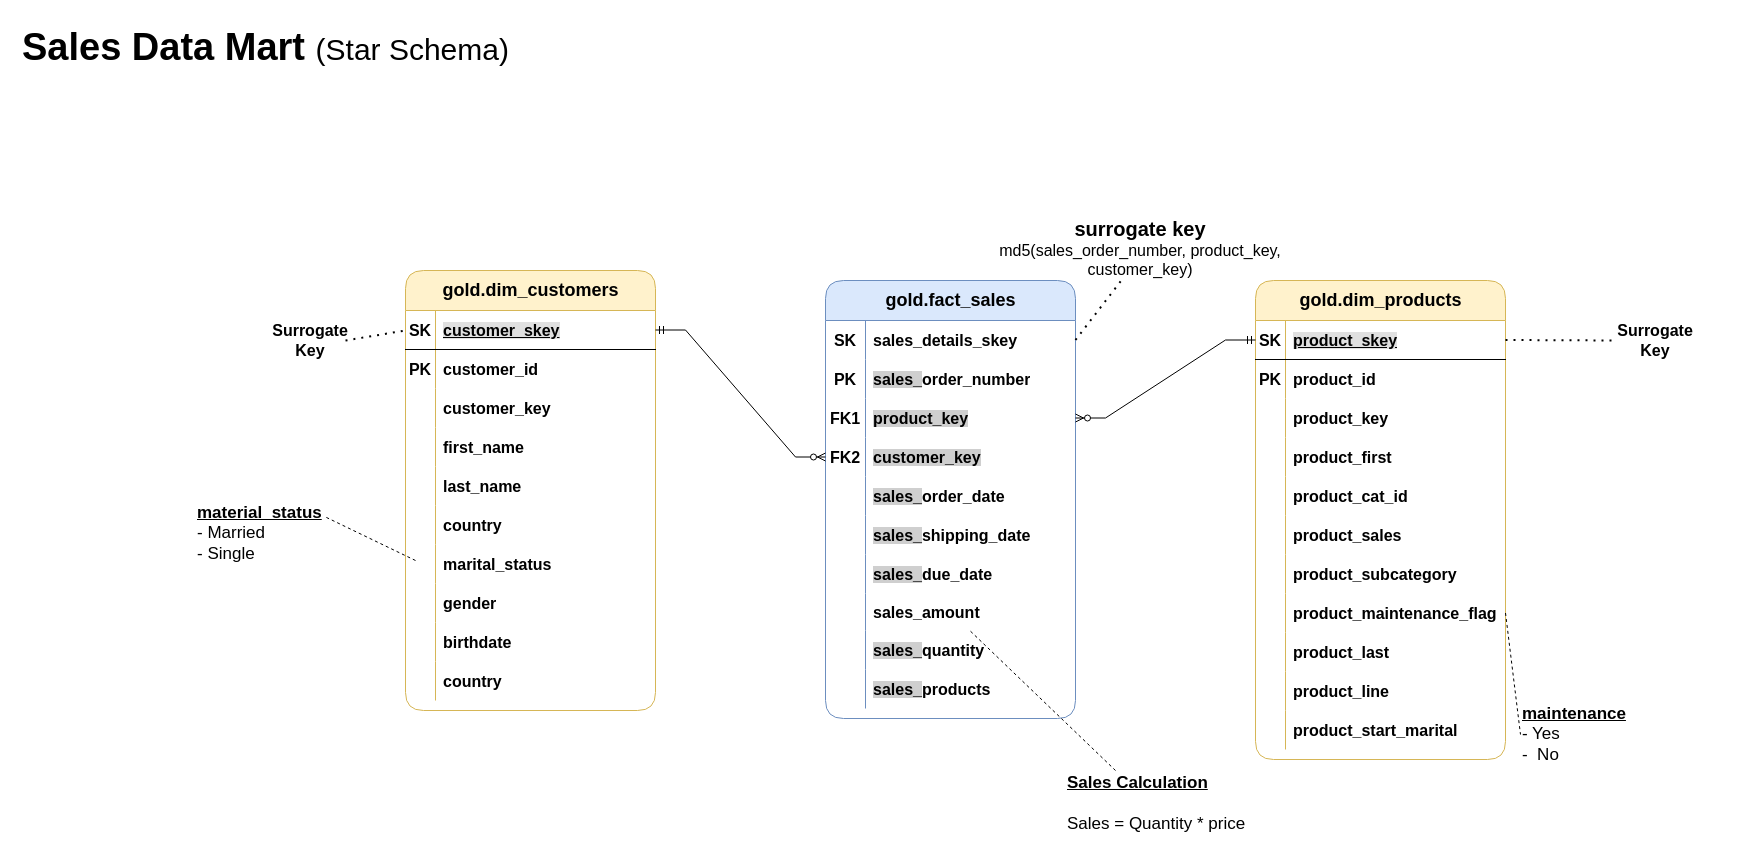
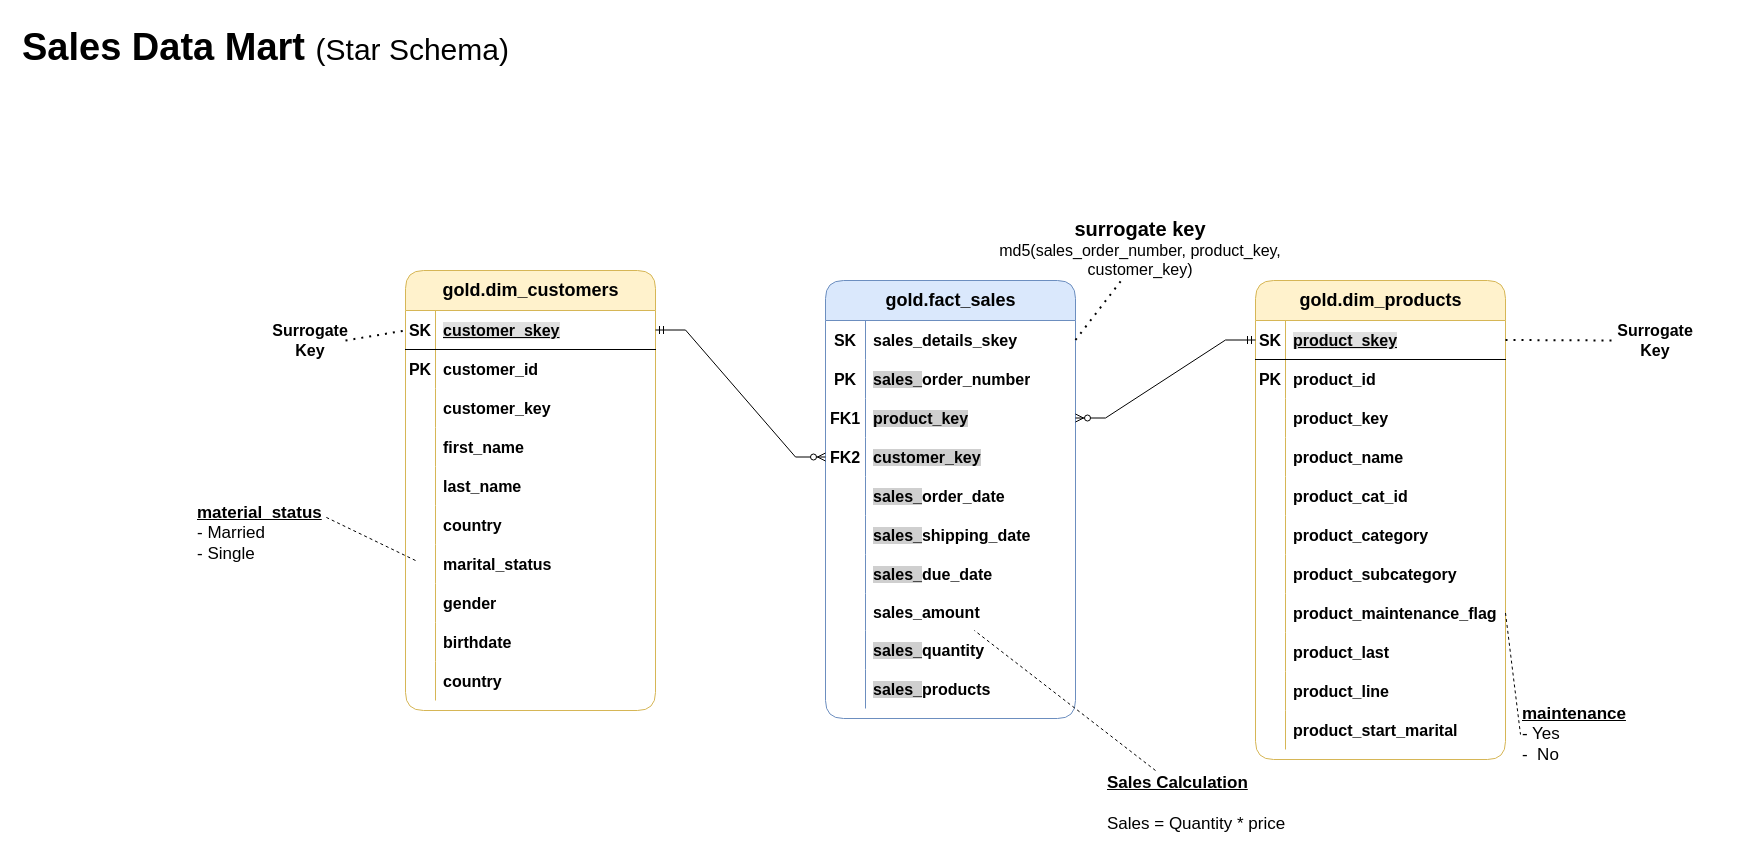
node "product_first": label "product_first" -> "product_name"
node "product_sales": label "product_sales" -> "product_category"
node "Sales Calculation Sales = Quantity * price": moved (1166, 804) -> (1206, 804)
